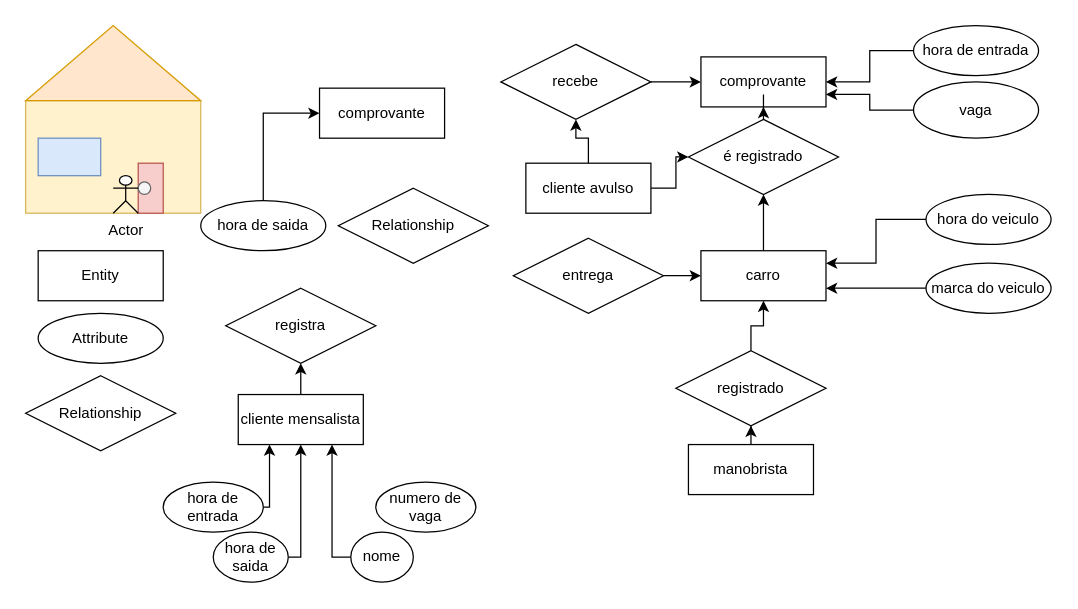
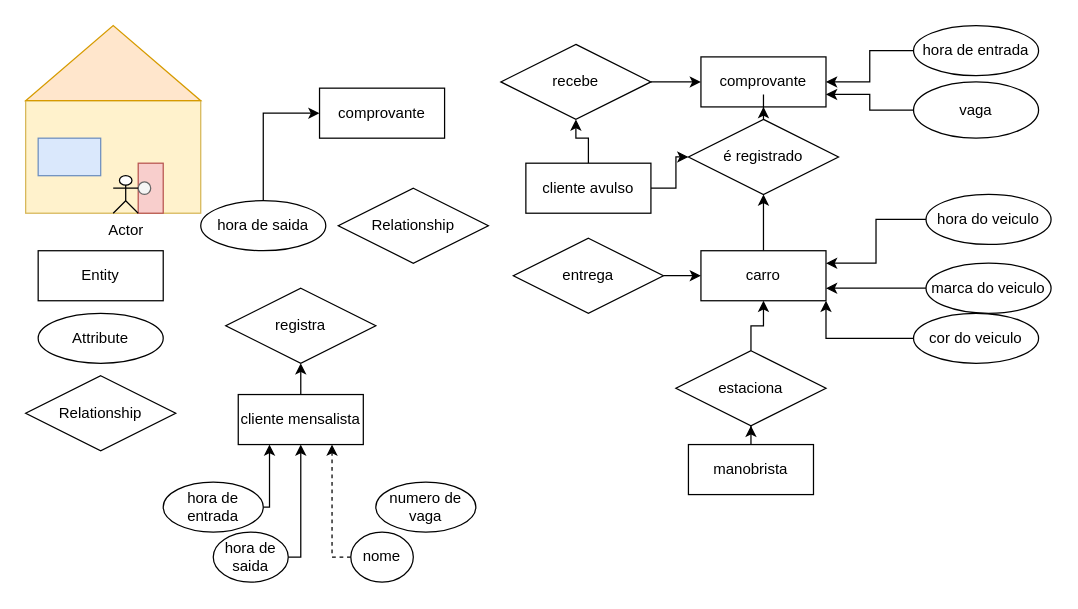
edge "cor do veiculo" -> "carro": added
node "cor do veiculo": added
node "registrado": label "registrado" -> "estaciona"
edge "nome" -> "cliente mensalista": style solid -> dashed
